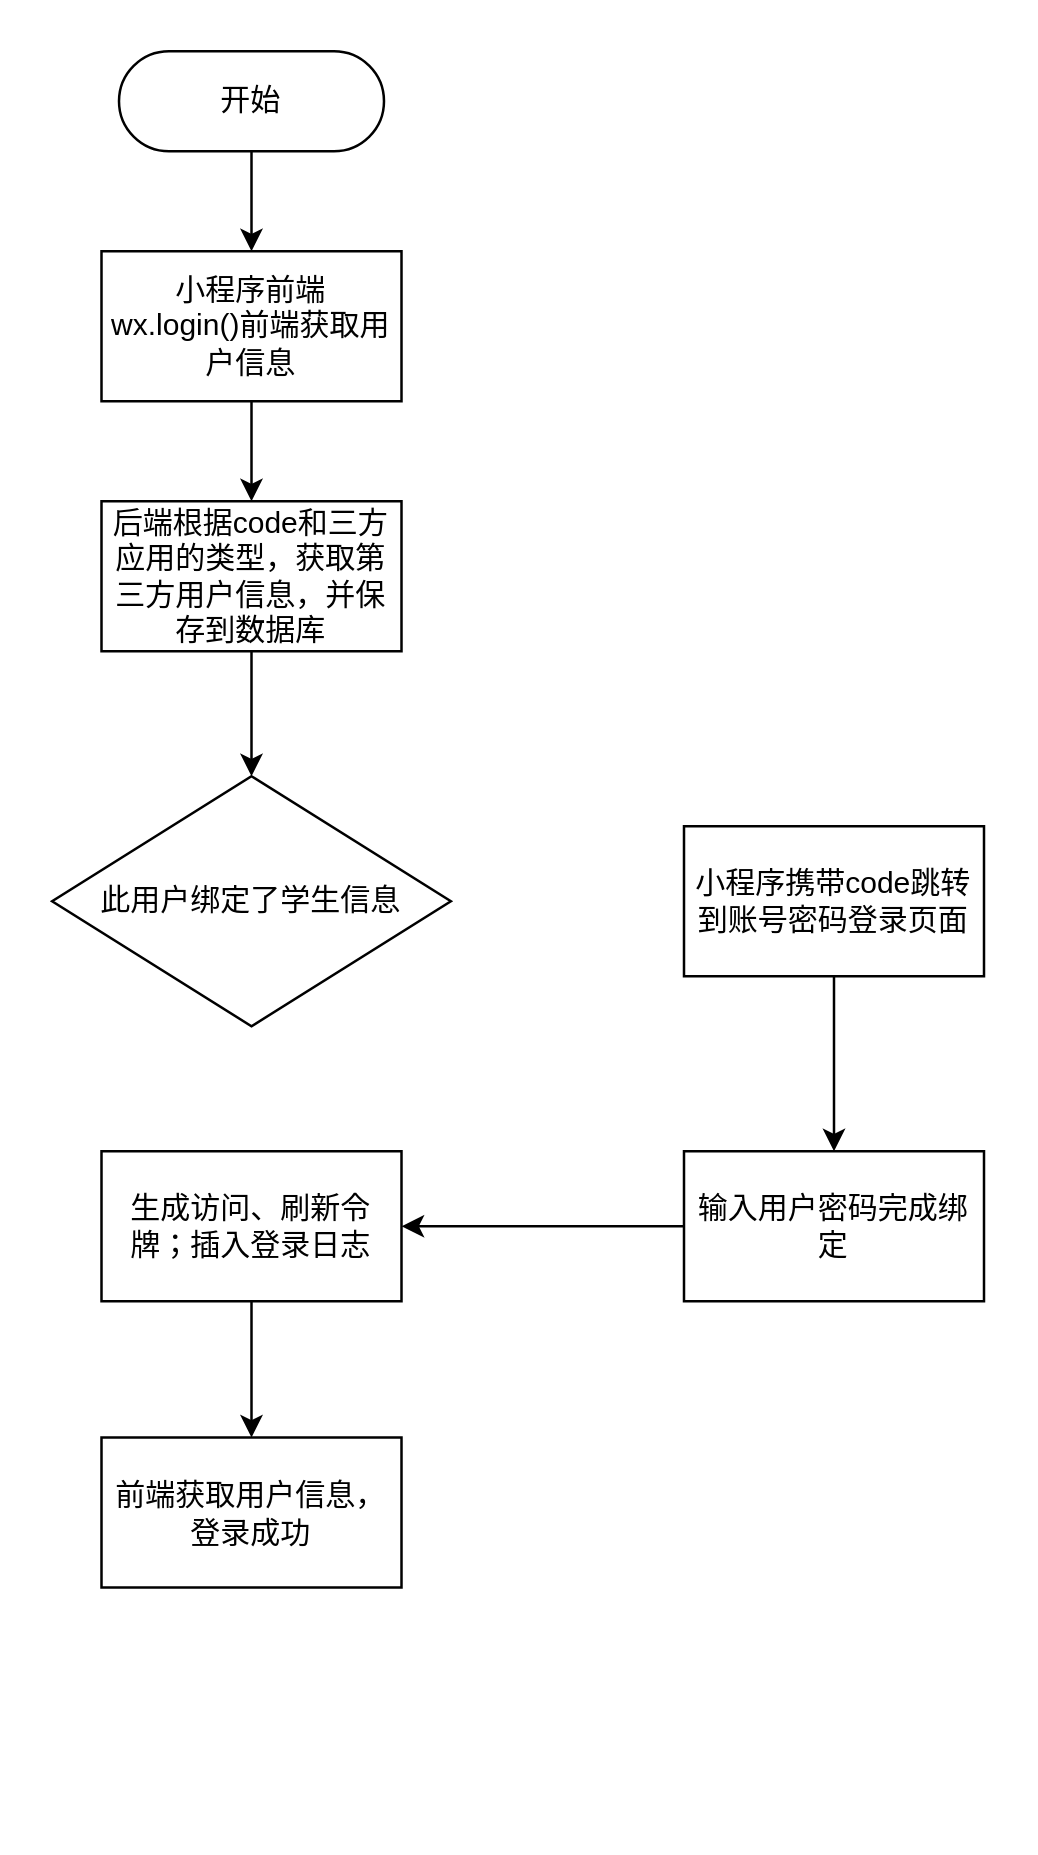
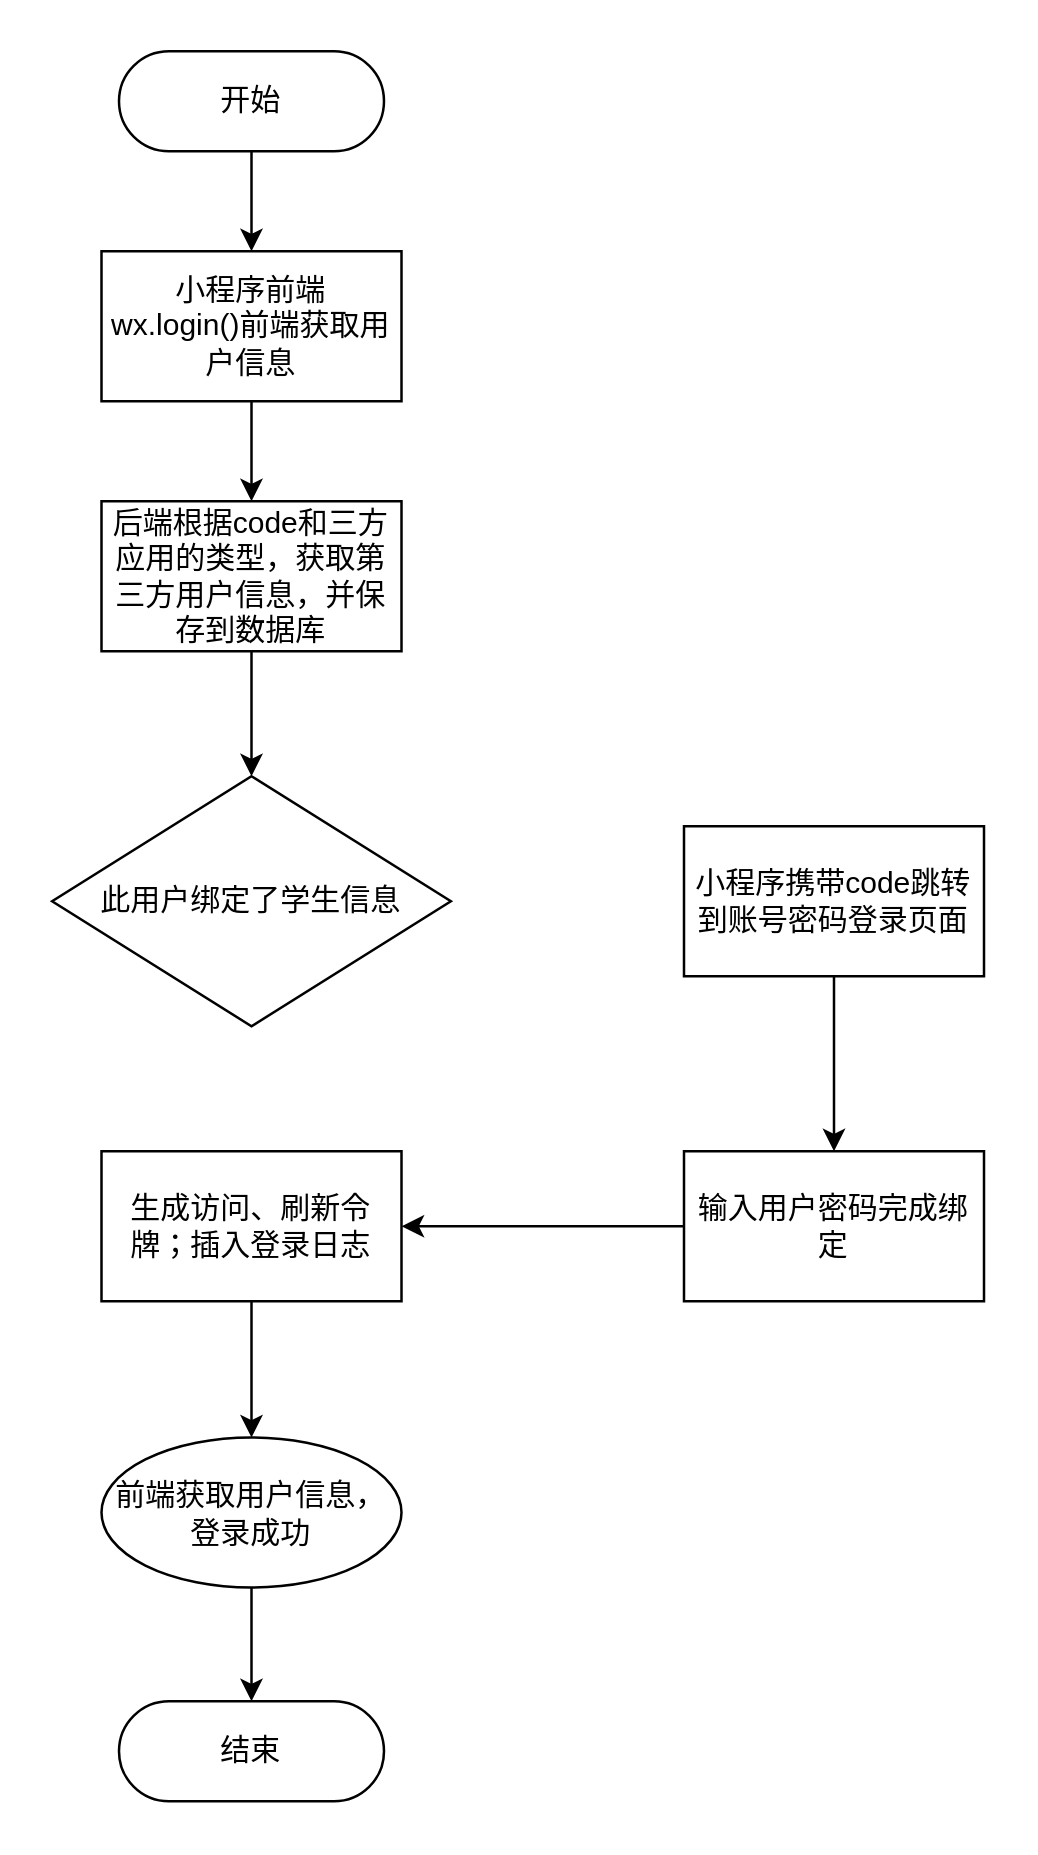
node "前端获取用户信息，登录成功": shape rectangle -> ellipse
edge "前端获取用户信息，登录成功" -> "结束": added
node "结束": added
